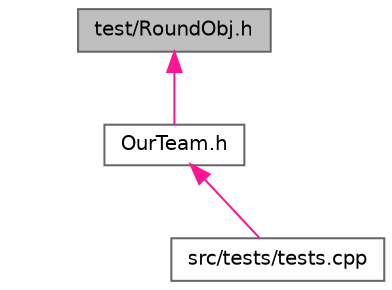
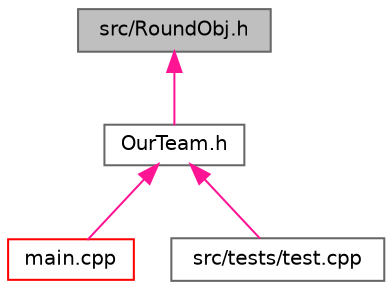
node "test/RoundObj.h": label "test/RoundObj.h" -> "src/RoundObj.h"
node "main.cpp": added
node "src/tests/tests.cpp": label "src/tests/tests.cpp" -> "src/tests/test.cpp"
